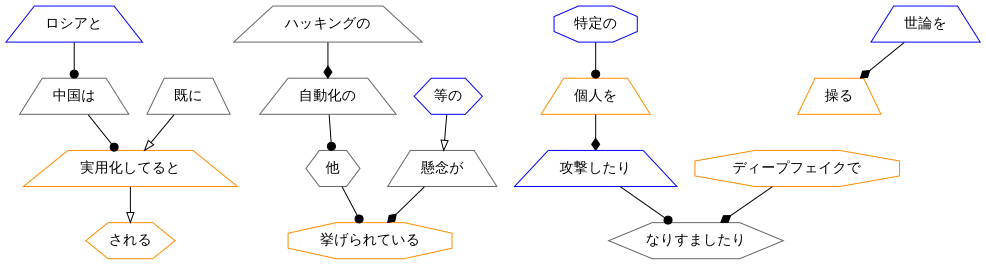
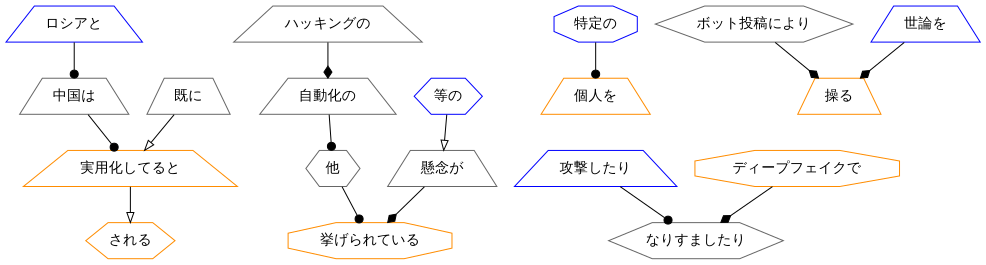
node "ボット投稿により": added
edge "個人を" -> "攻撃したり": removed
